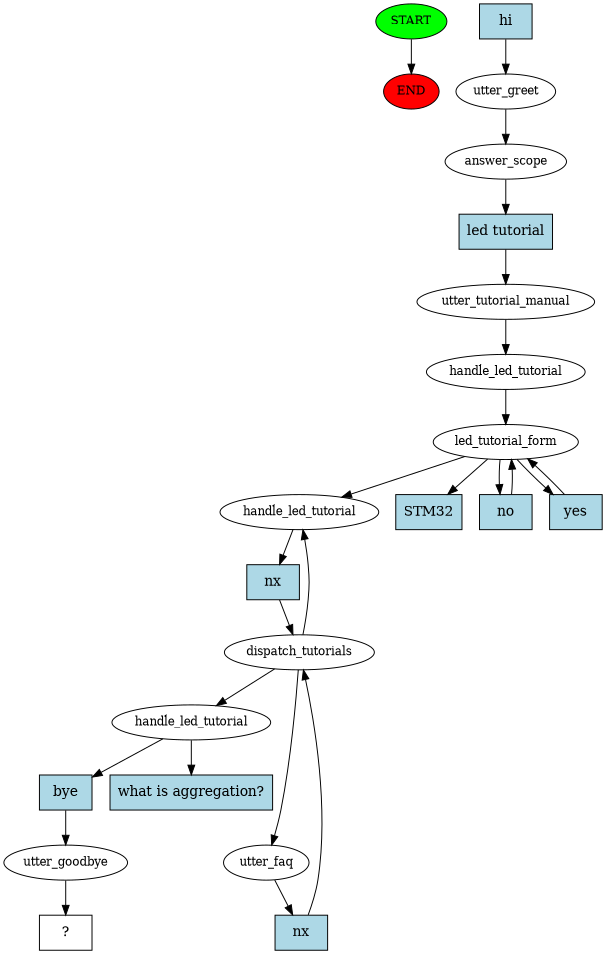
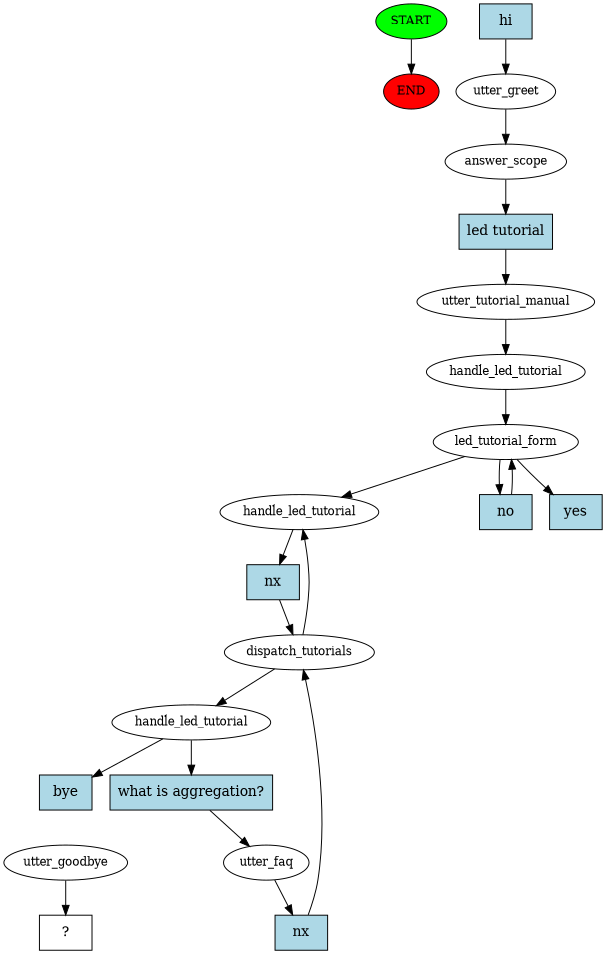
edge "yes" -> "led_tutorial_form": removed
node "STM32": removed
edge "dispatch_tutorials" -> "utter_faq": now "what is aggregation?" -> "utter_faq"
edge "bye" -> "utter_goodbye": removed
